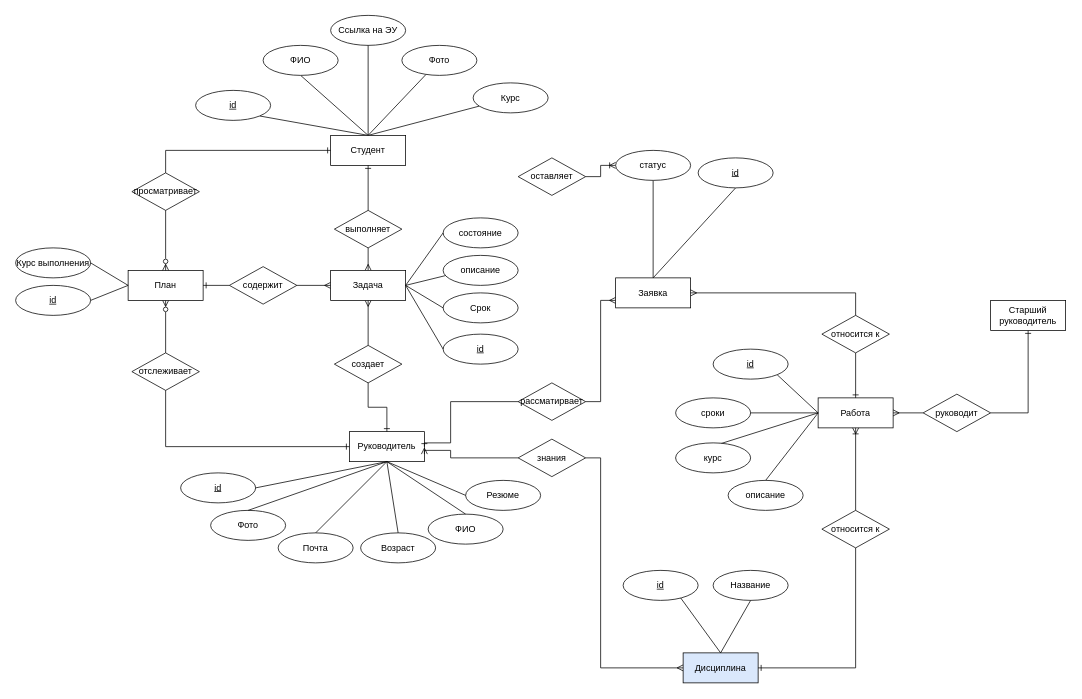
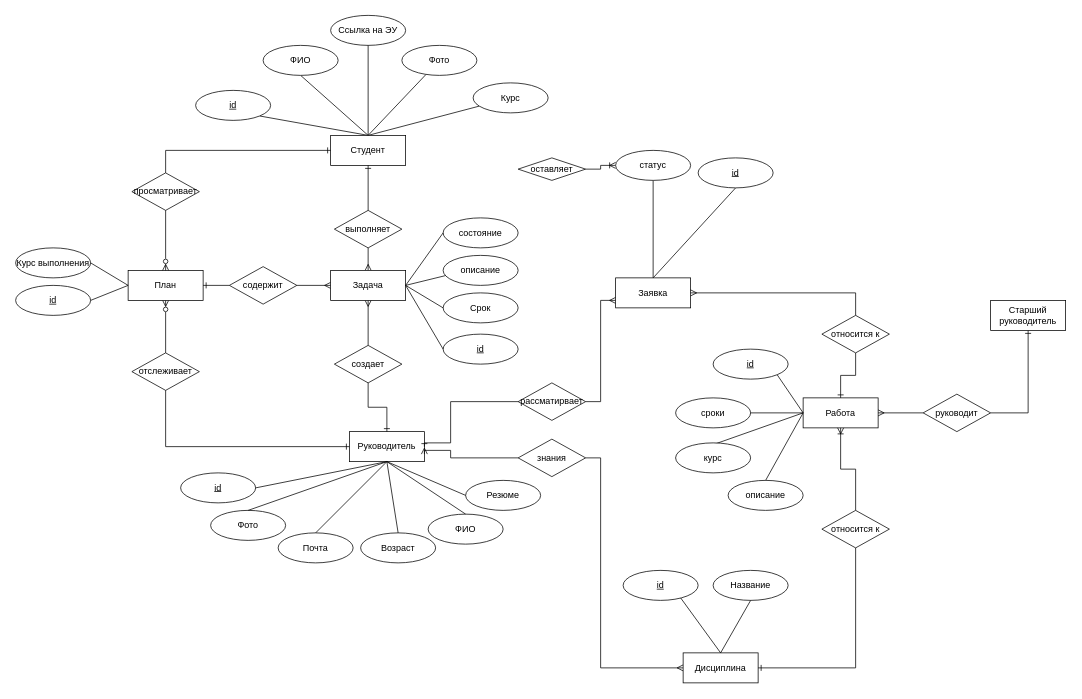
node "оставляет": size 68x38 -> 68x23
node "Работа": moved (855, 413) -> (840, 413)
node "Дисциплина": fillcolor #dae8fc -> #ffffff
